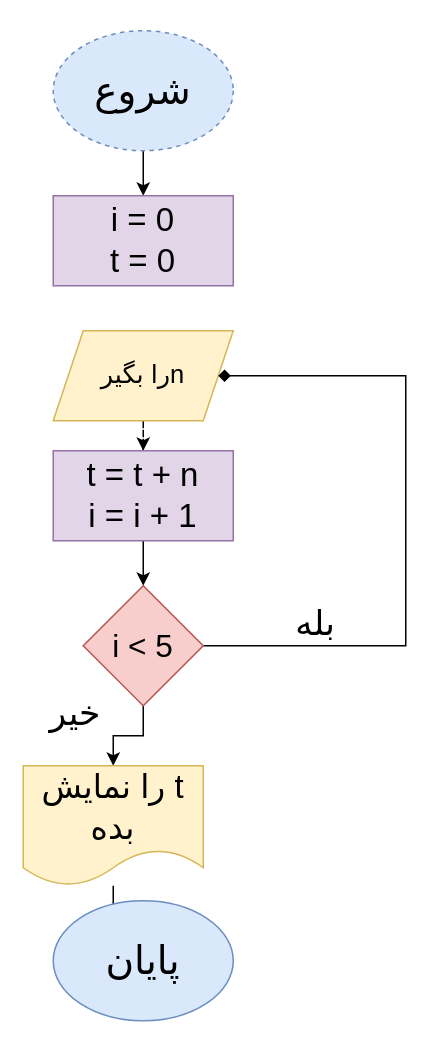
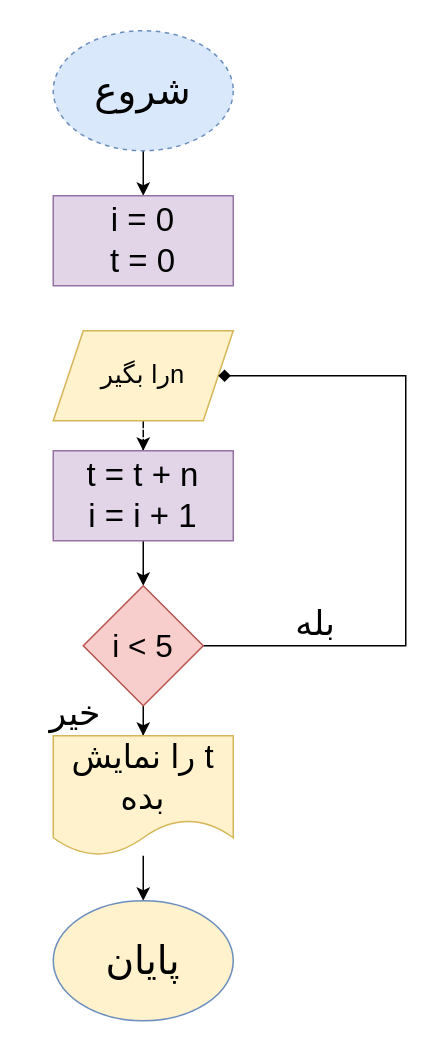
node "t را نمایش بده": moved (113, 826) -> (143, 796)
node "پایان": fillcolor #dae8fc -> #fff2cc
